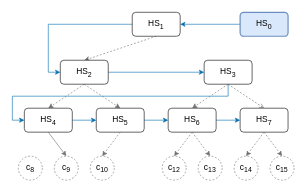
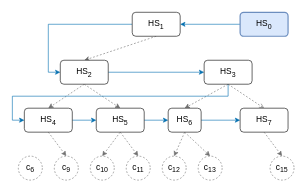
node "HS6": size 48x24 -> 33x24
edge "HS4" -> "c9": style solid -> dashed
edge "HS5" -> "c11": added
edge "HS7" -> "c14": removed
node "c8": label "c8" -> "c6"
node "c11": added
node "c14": removed
